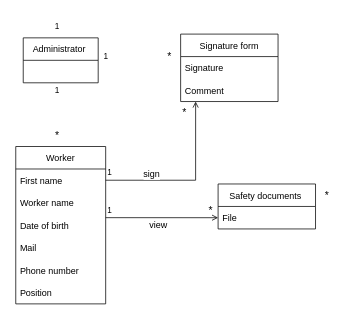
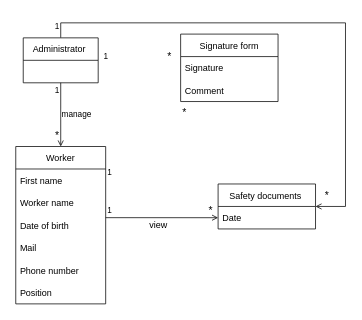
edge "Administrator" -> "Safety documents": added
edge "Administrator" -> "Worker": added, label "manage"
edge "First name" -> "Comment": removed, label "sign"
node "File": label "File" -> "Date"
